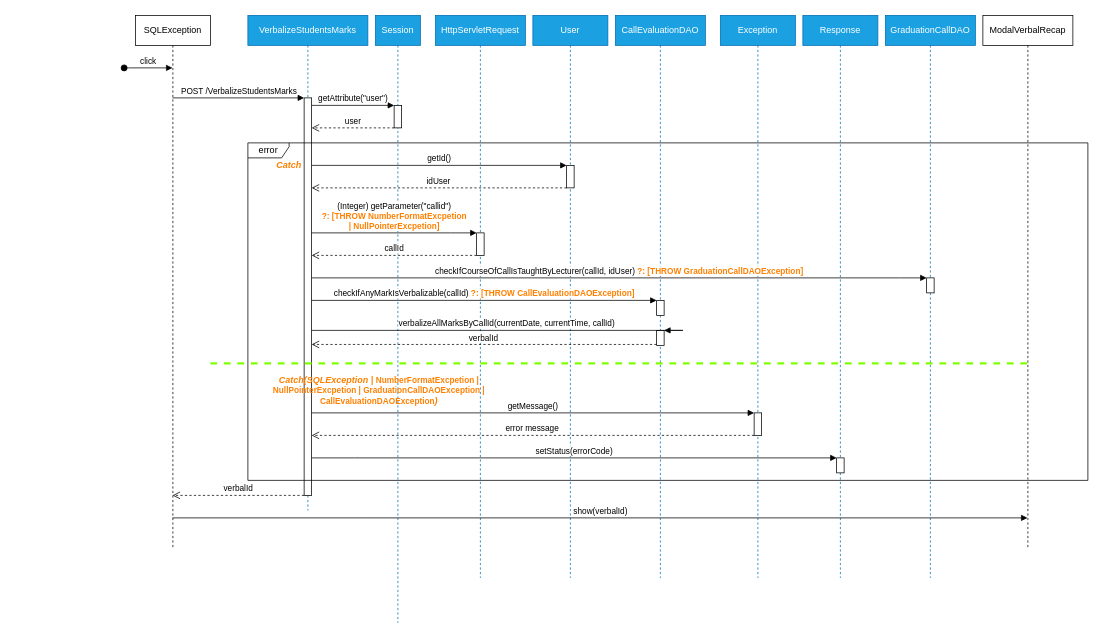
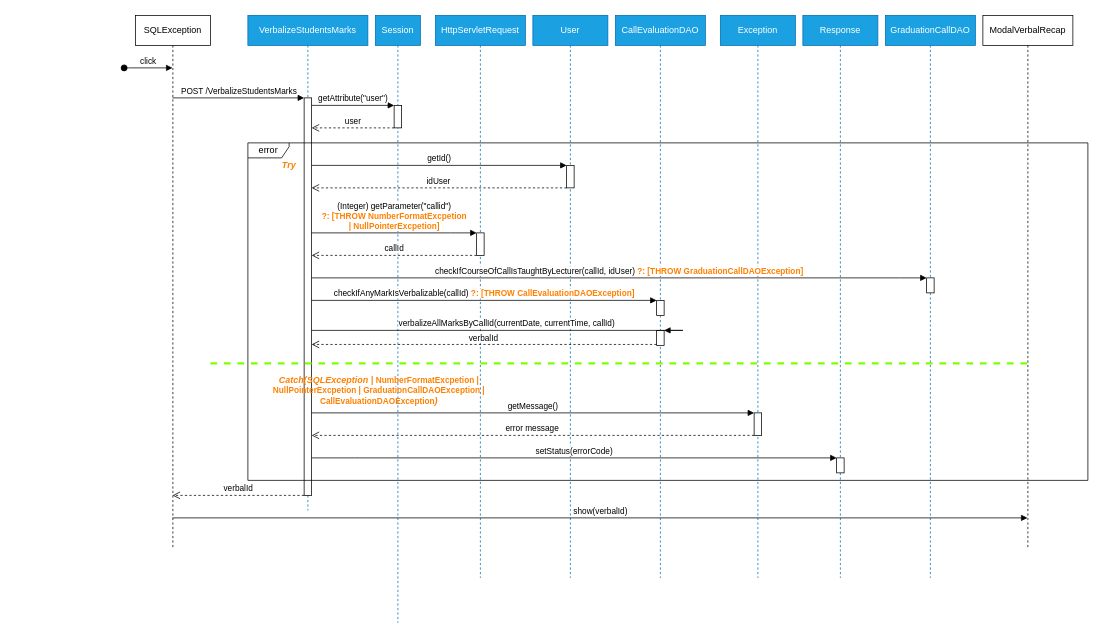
node "Catch": label "Catch" -> "Try"
